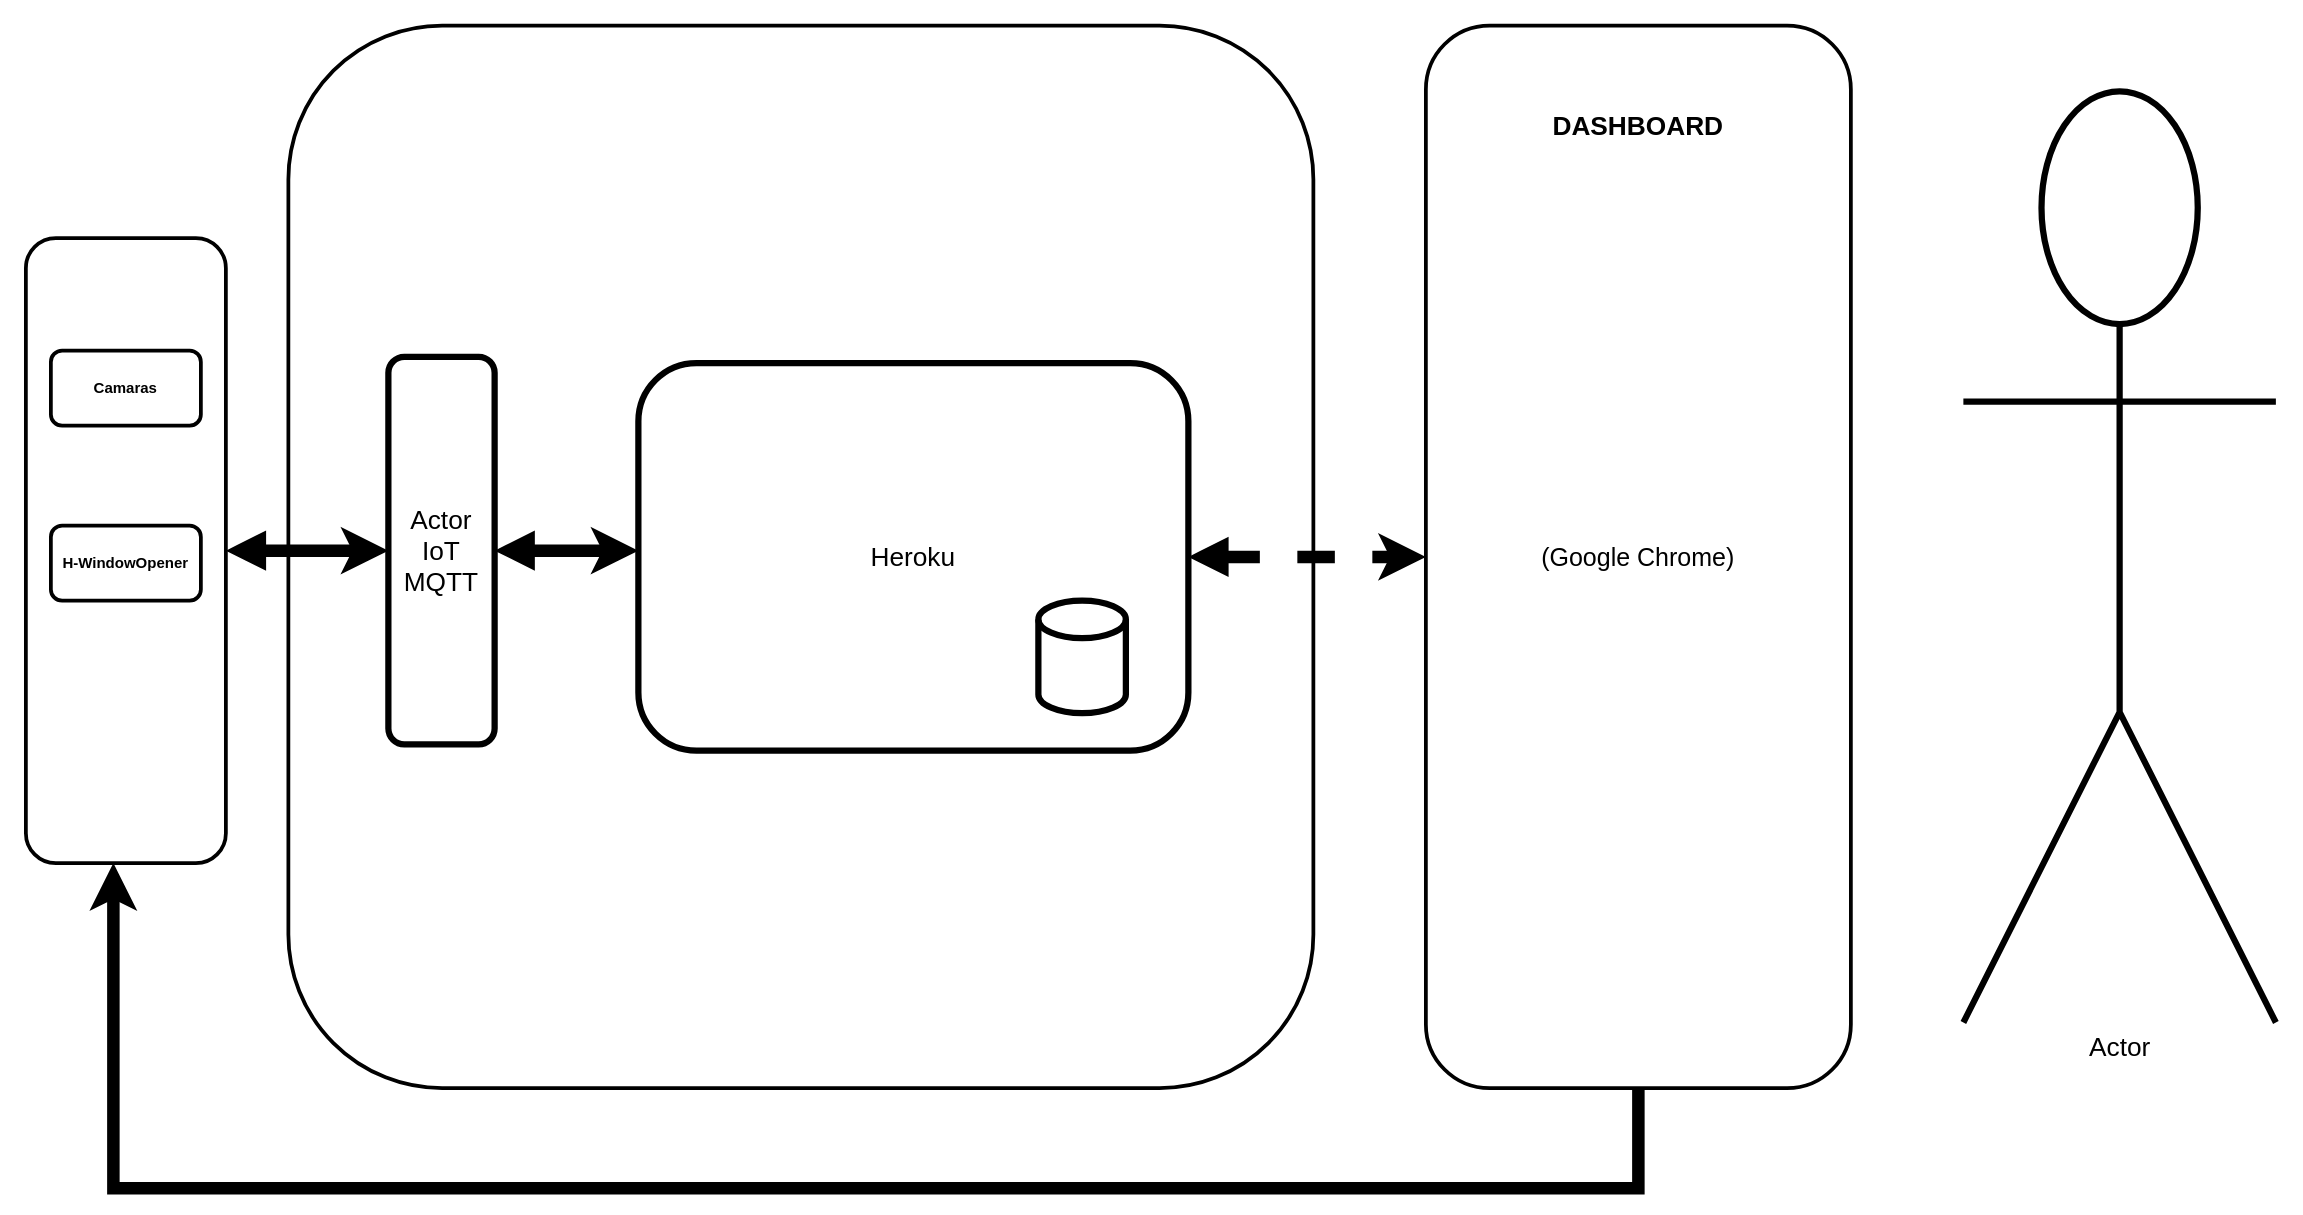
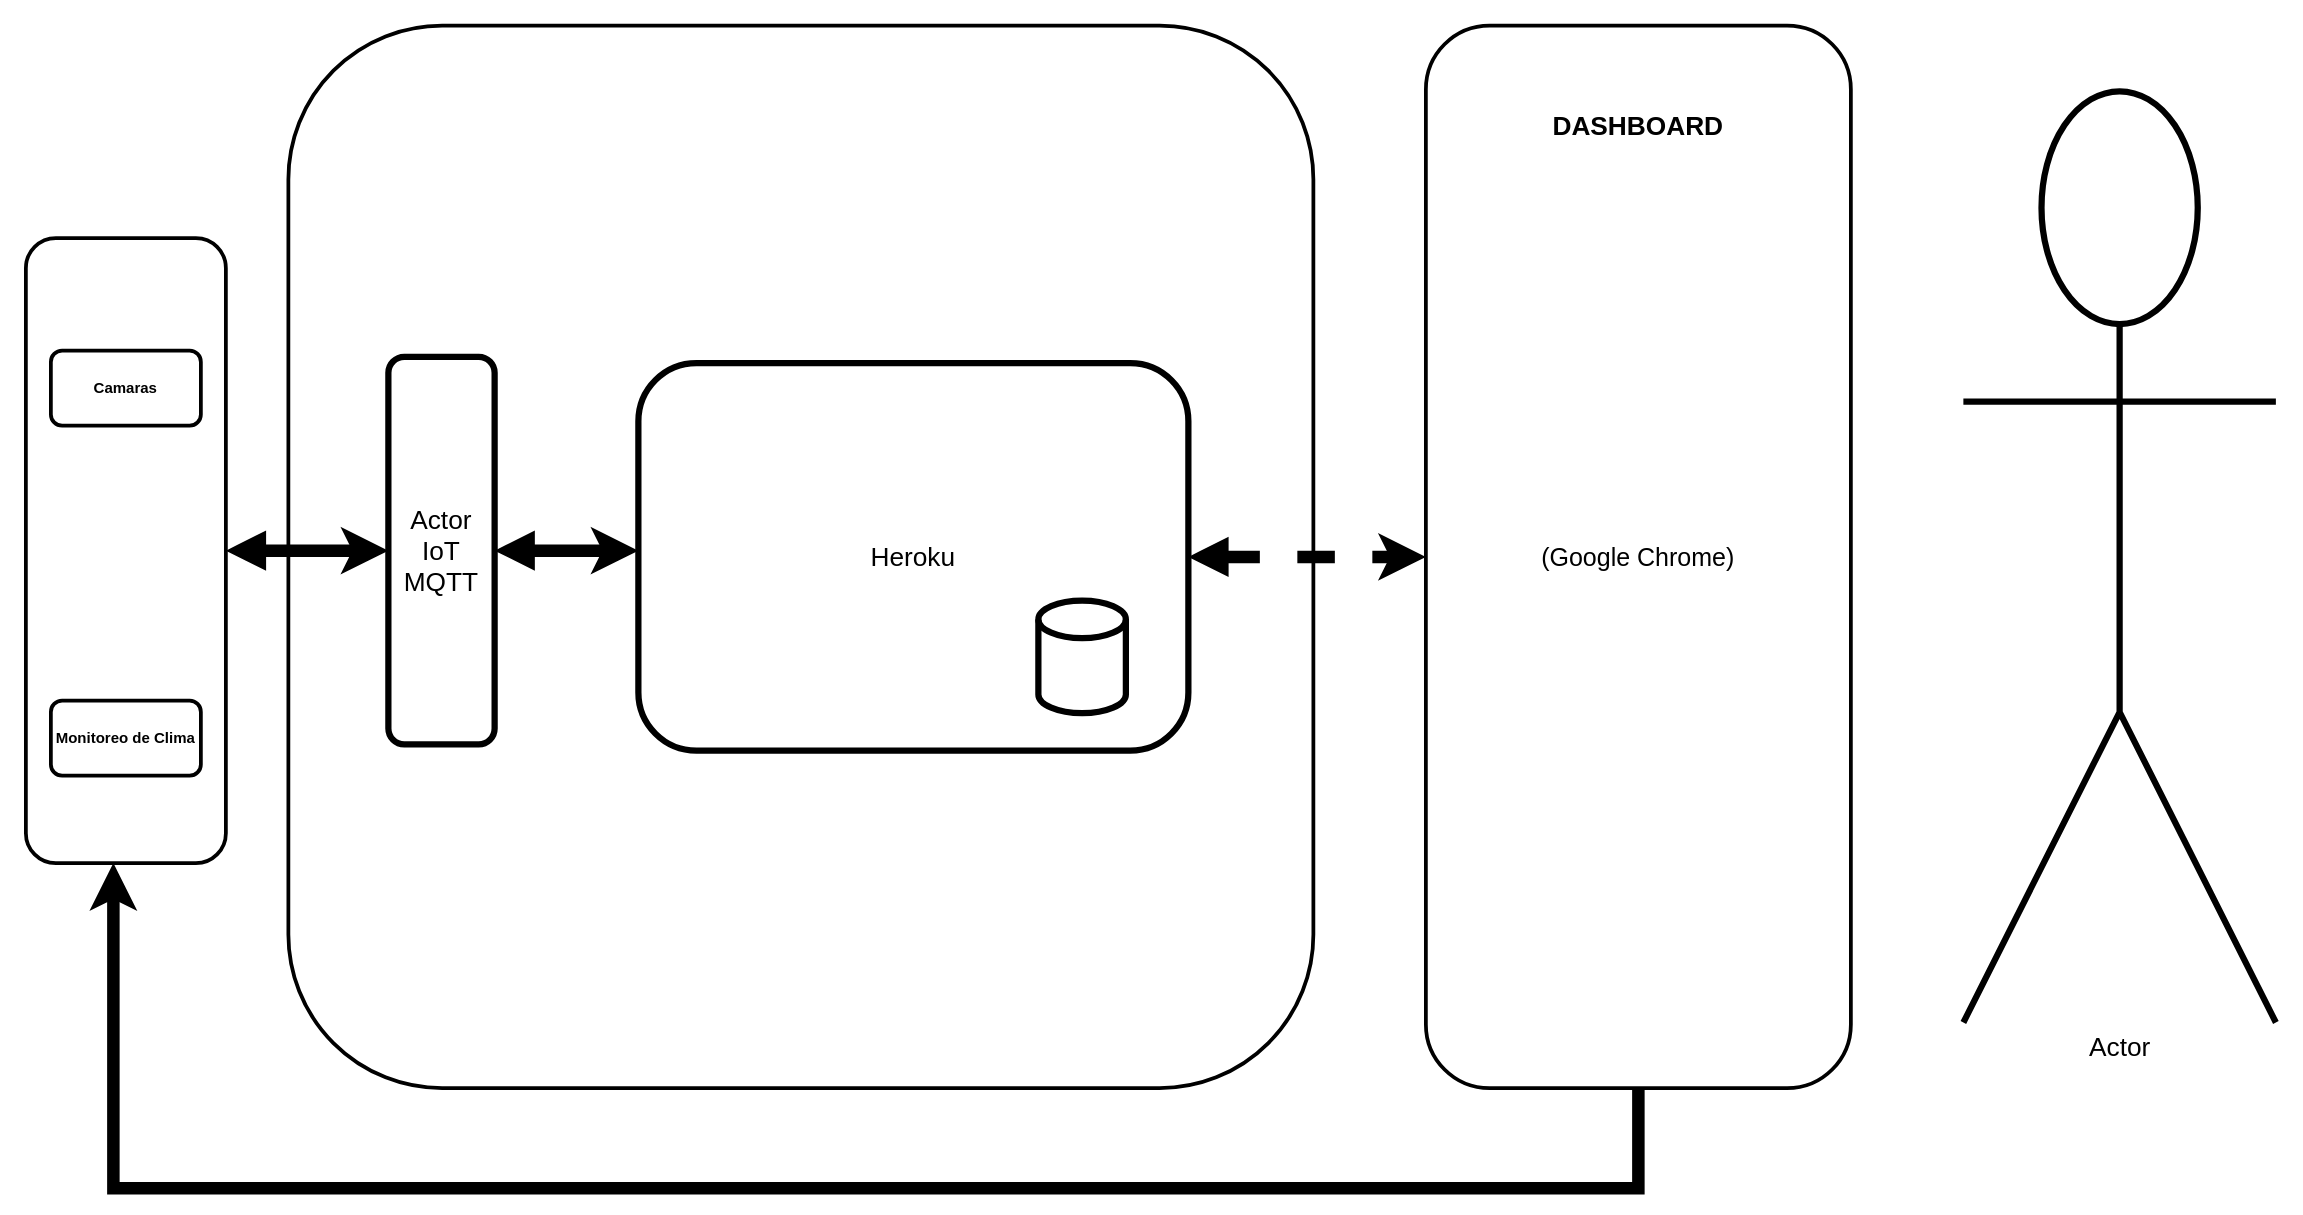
node "H-WindowOpener": removed
node "Monitoreo de Clima": added
